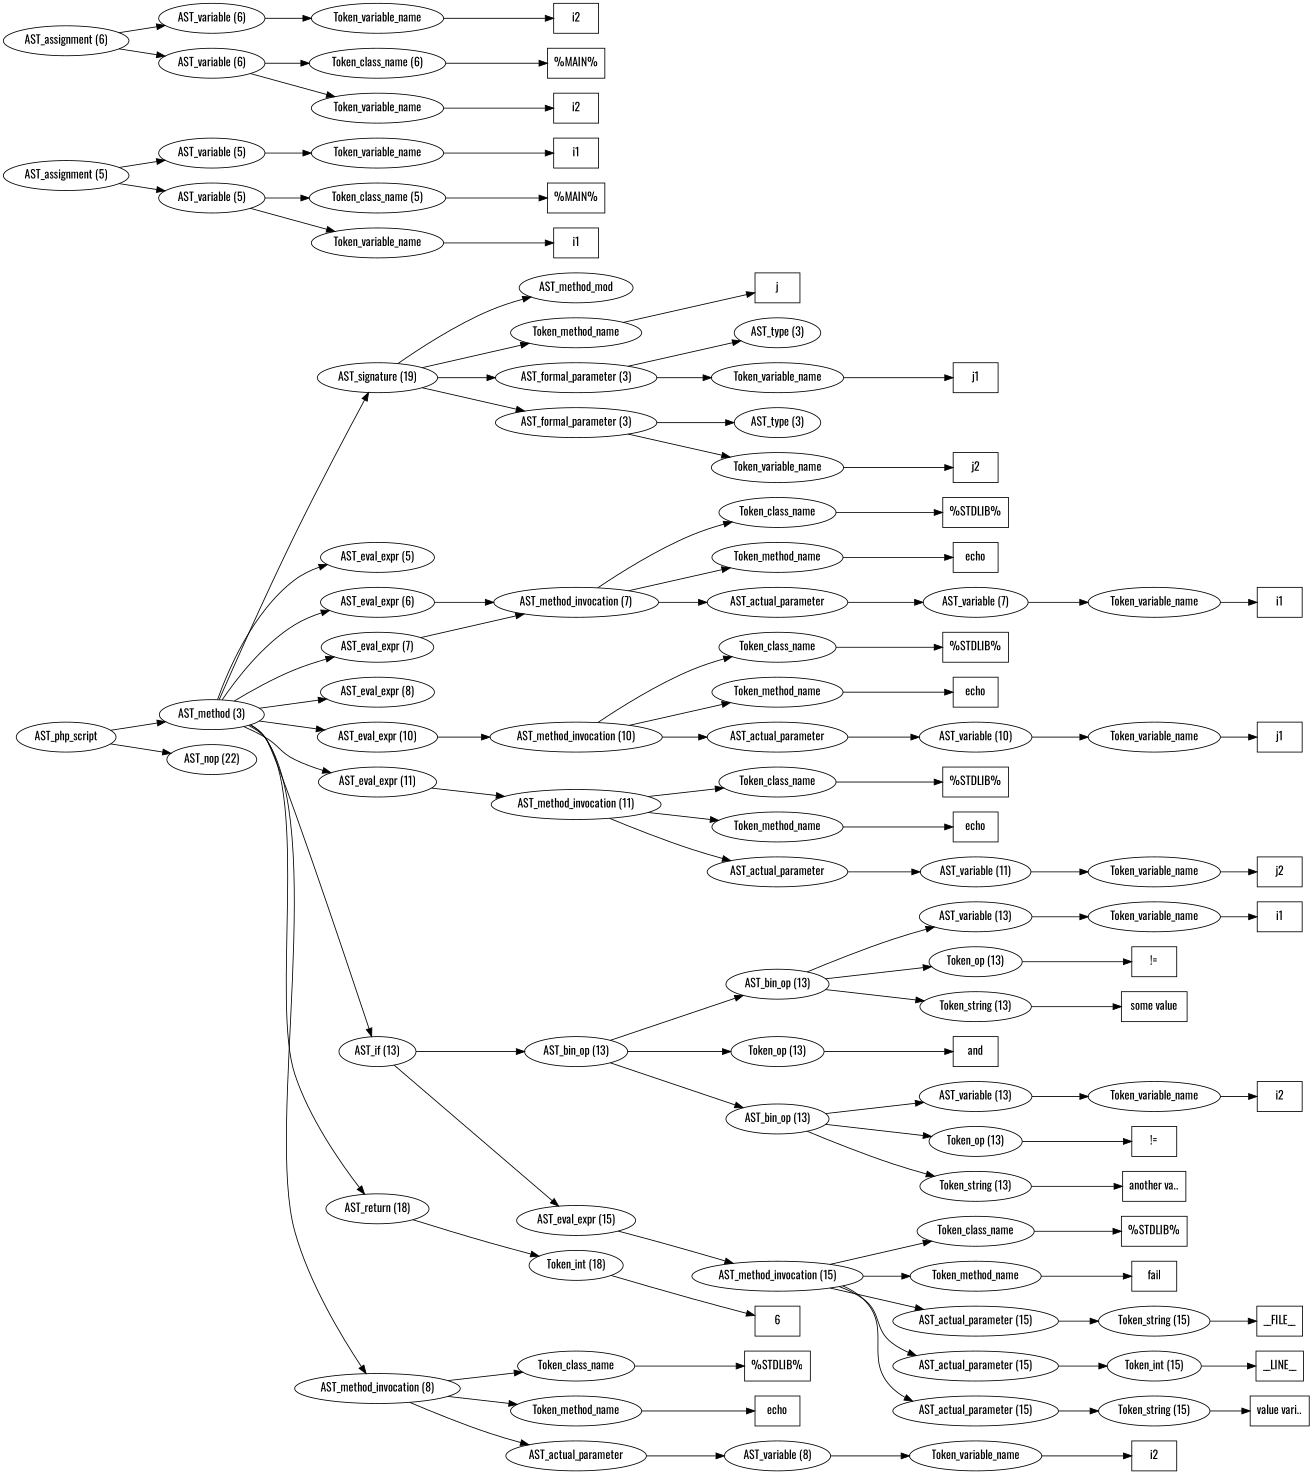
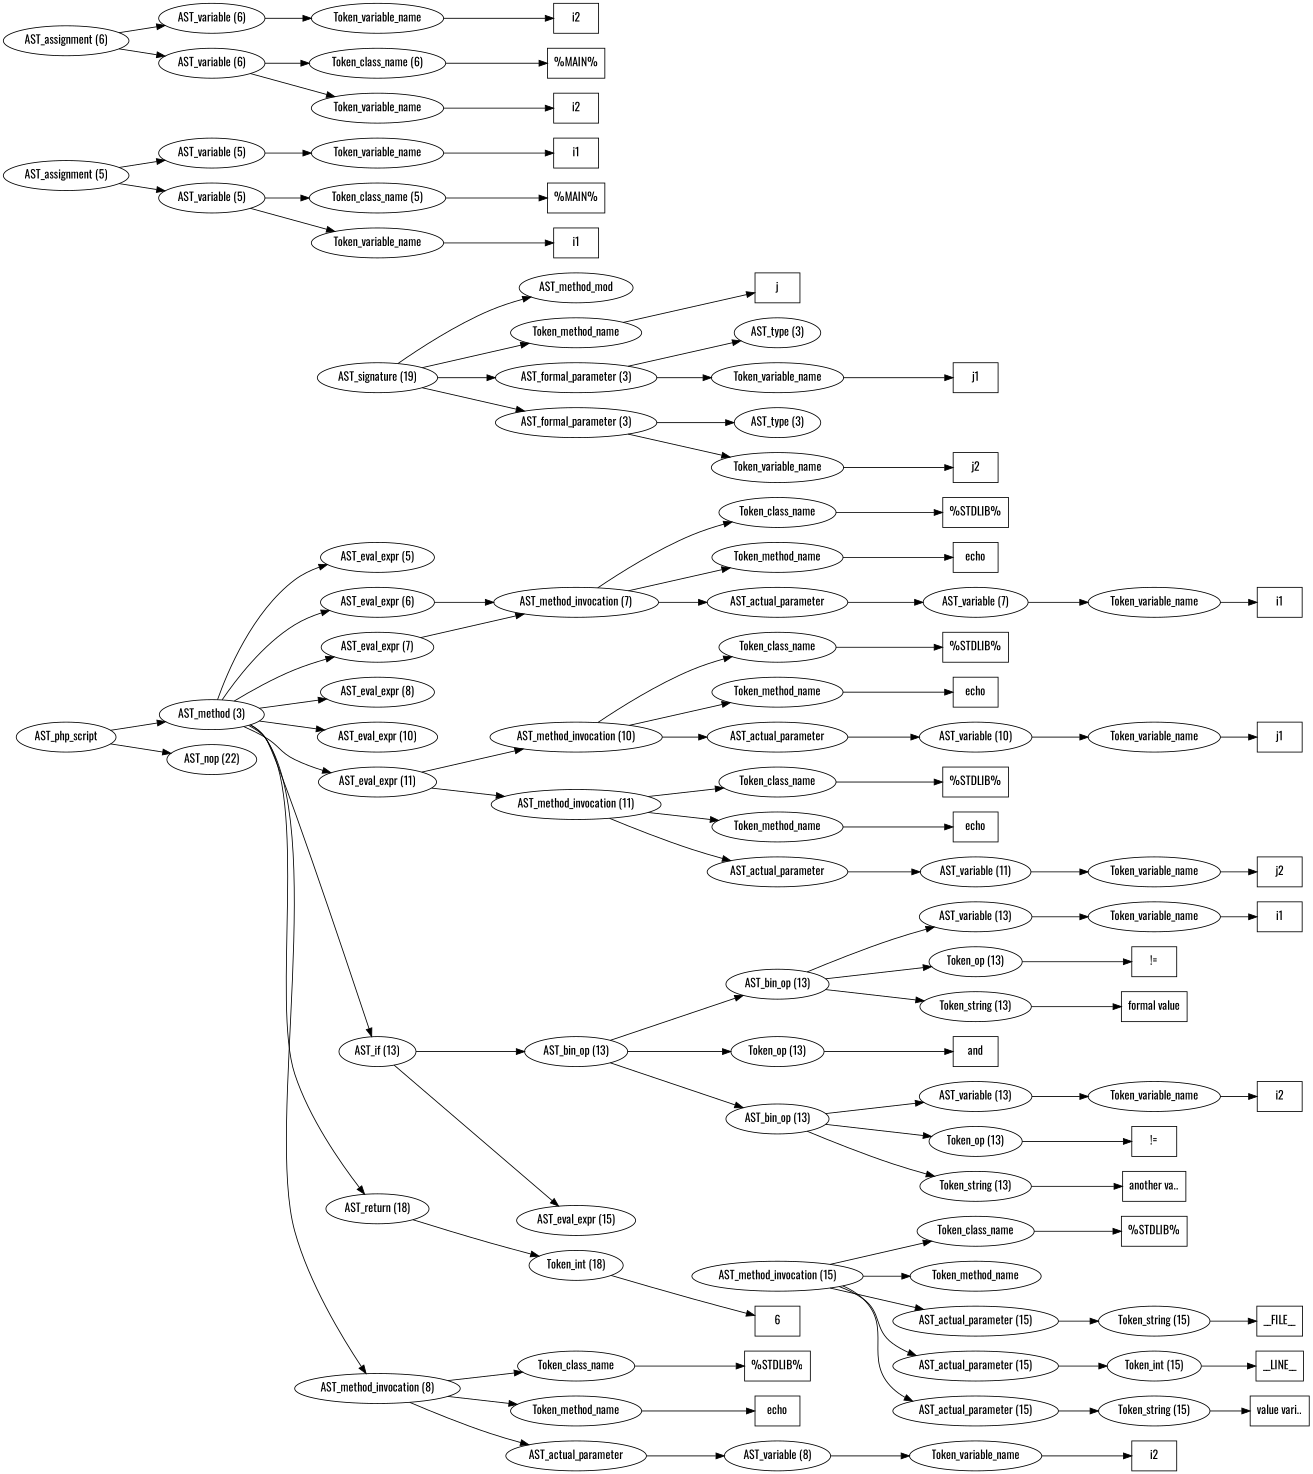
edge "AST_method (3)" -> "AST_signature (19)": removed
edge "AST_eval_expr (10)" -> "AST_method_invocation (10)": now "AST_eval_expr (11)" -> "AST_method_invocation (10)"
node "some value": label "some value" -> "formal value"
edge "AST_eval_expr (15)" -> "AST_method_invocation (15)": removed
node "fail": removed
